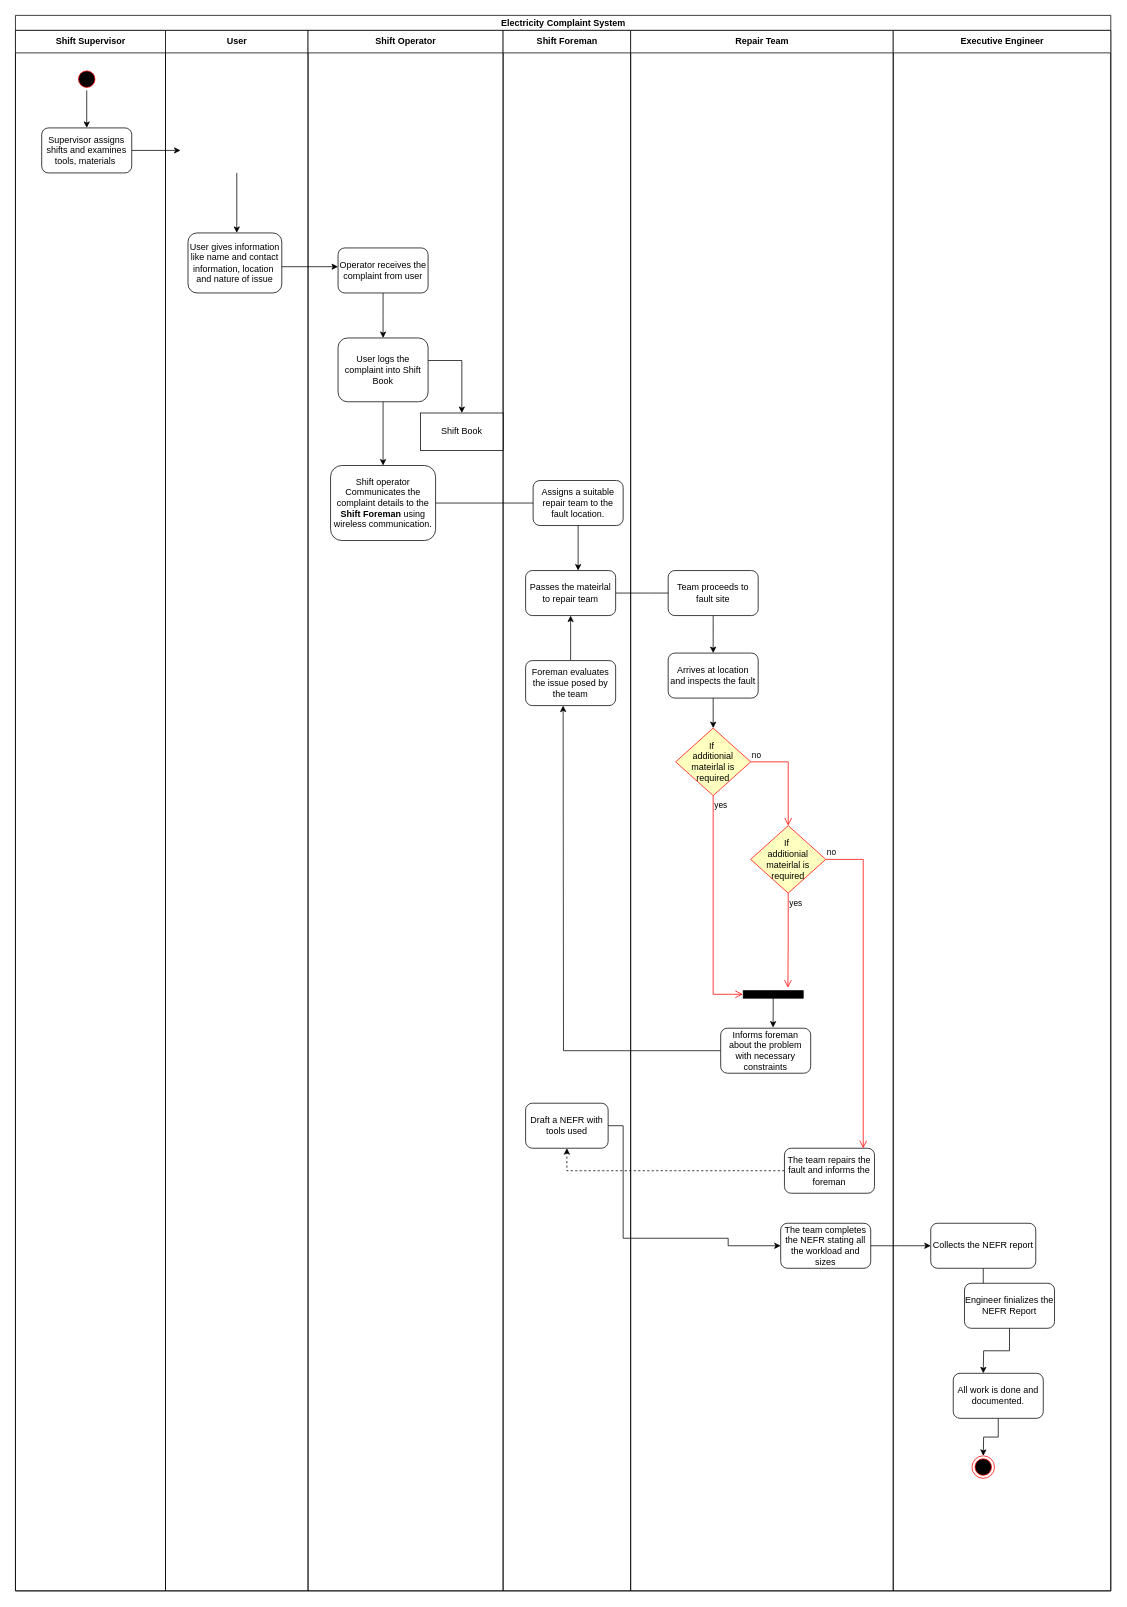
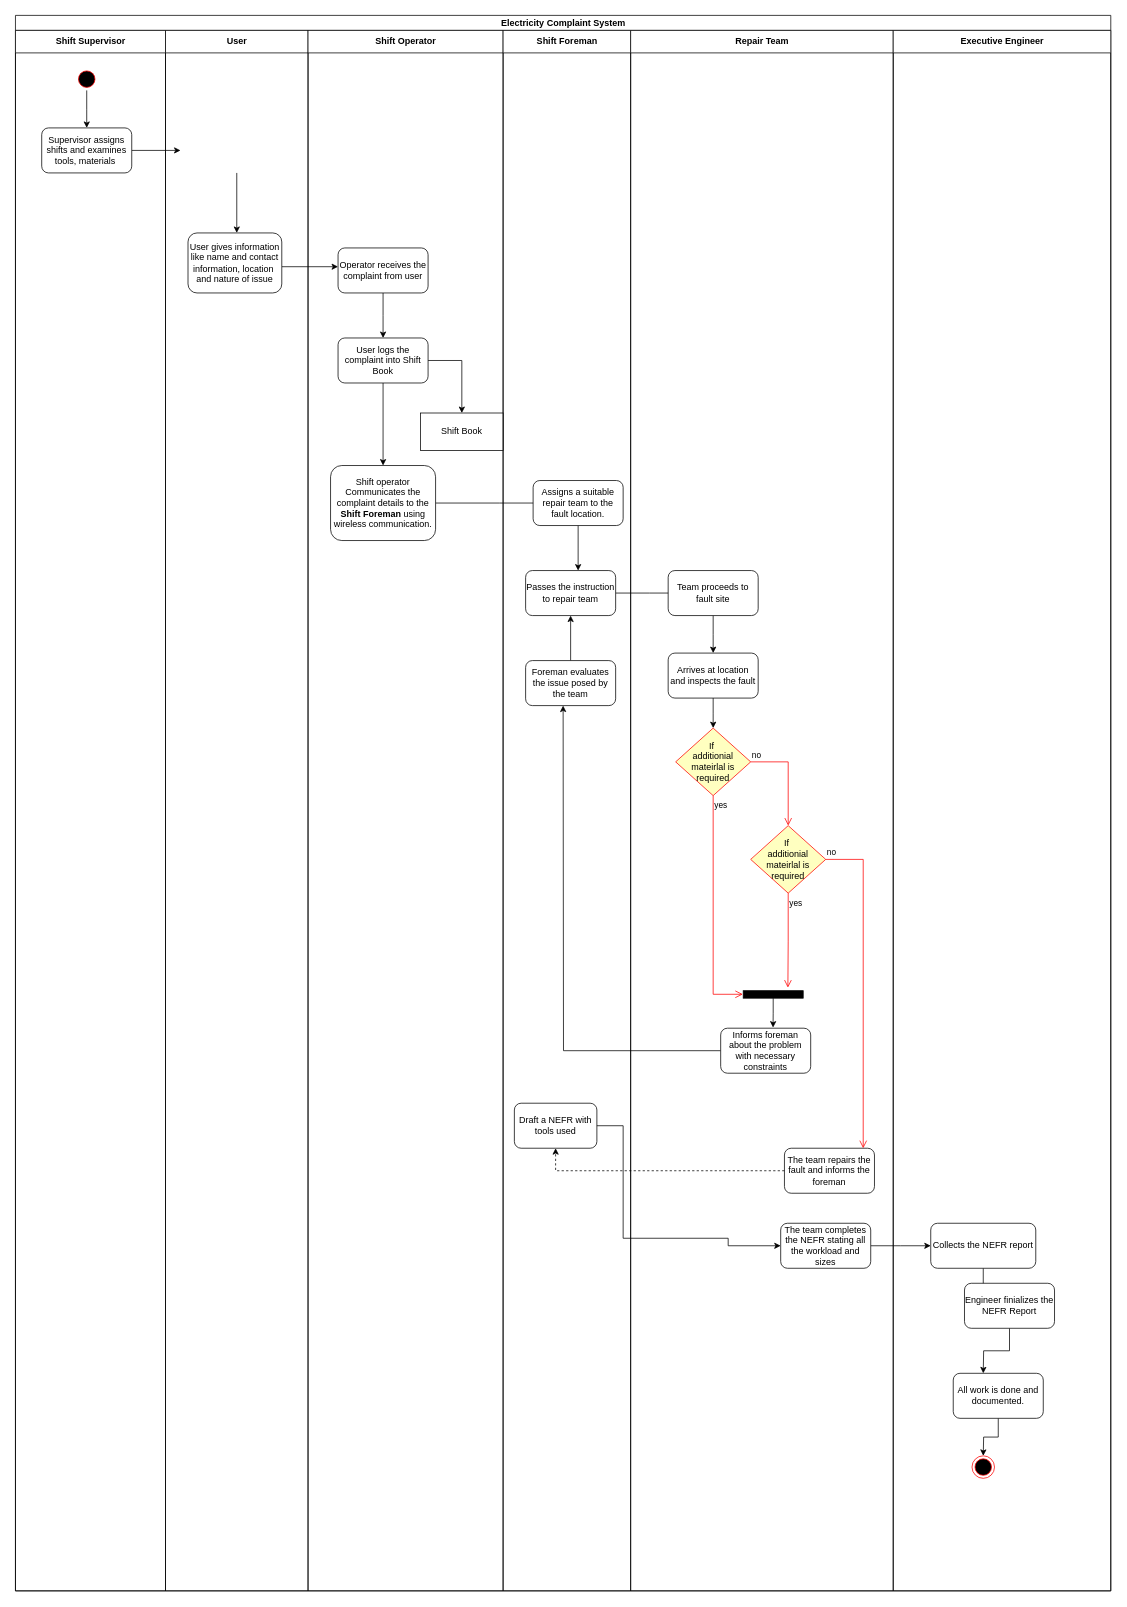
node "User logs the complaint into Shift Book": size 90x64 -> 90x45
node "Passes the mateirlal to repair team": label "Passes the mateirlal to repair team" -> "Passes the instruction to repair team"
node "Draft a NEFR with tools used": moved (567, 1125) -> (555, 1125)
